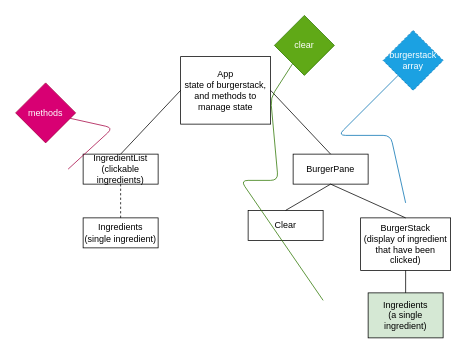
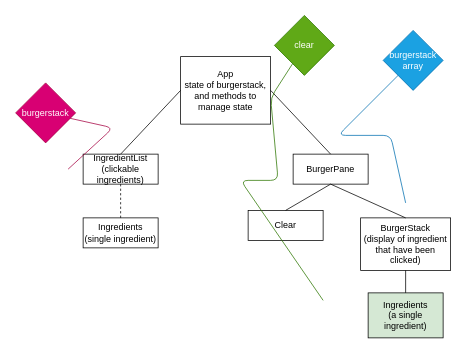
node "burgerstack array": style dashed -> solid
node "methods": label "methods" -> "burgerstack"
